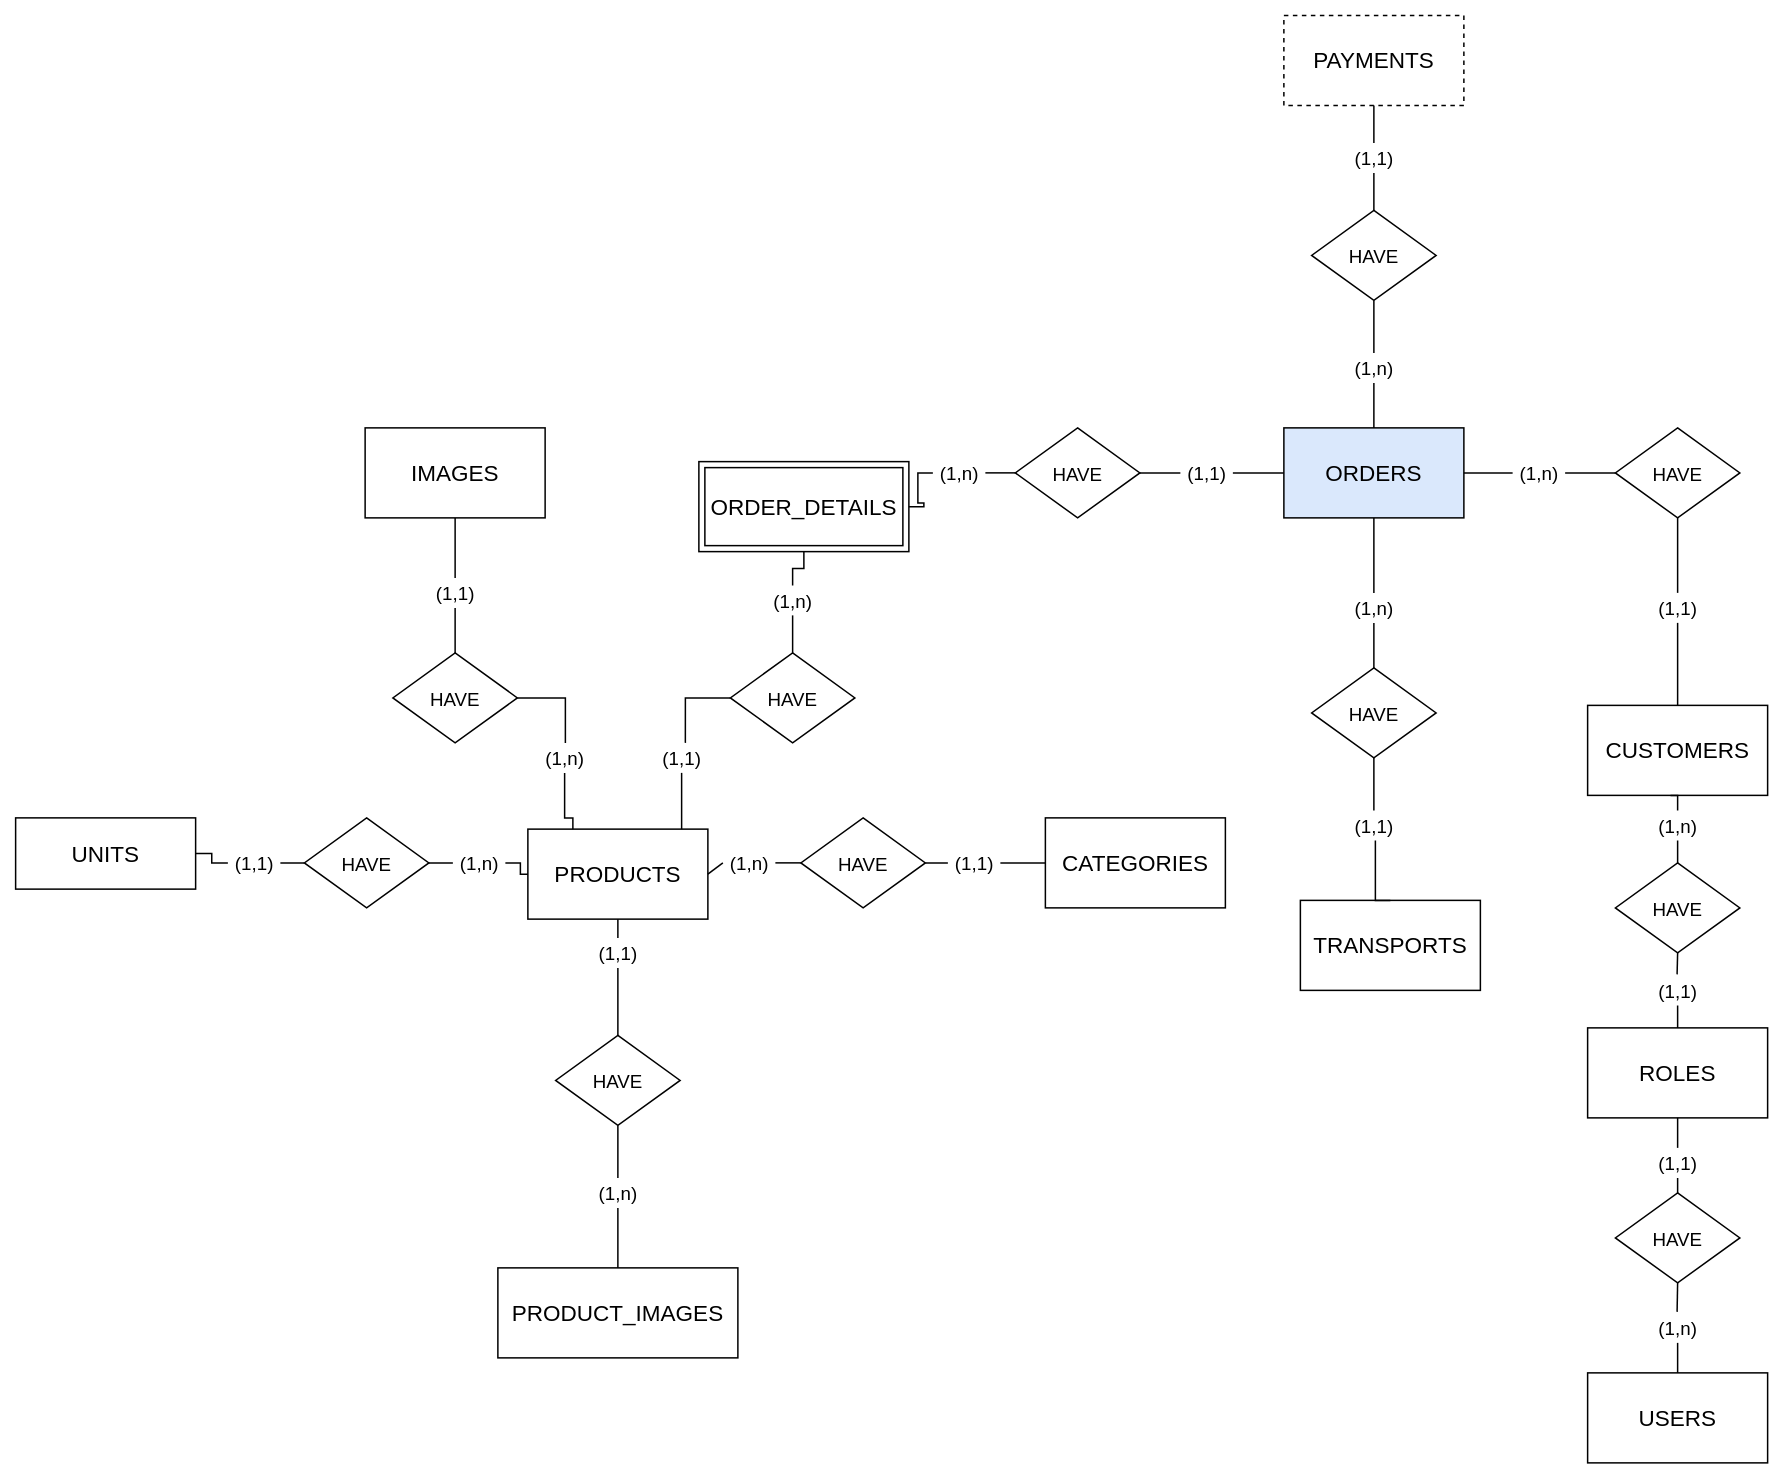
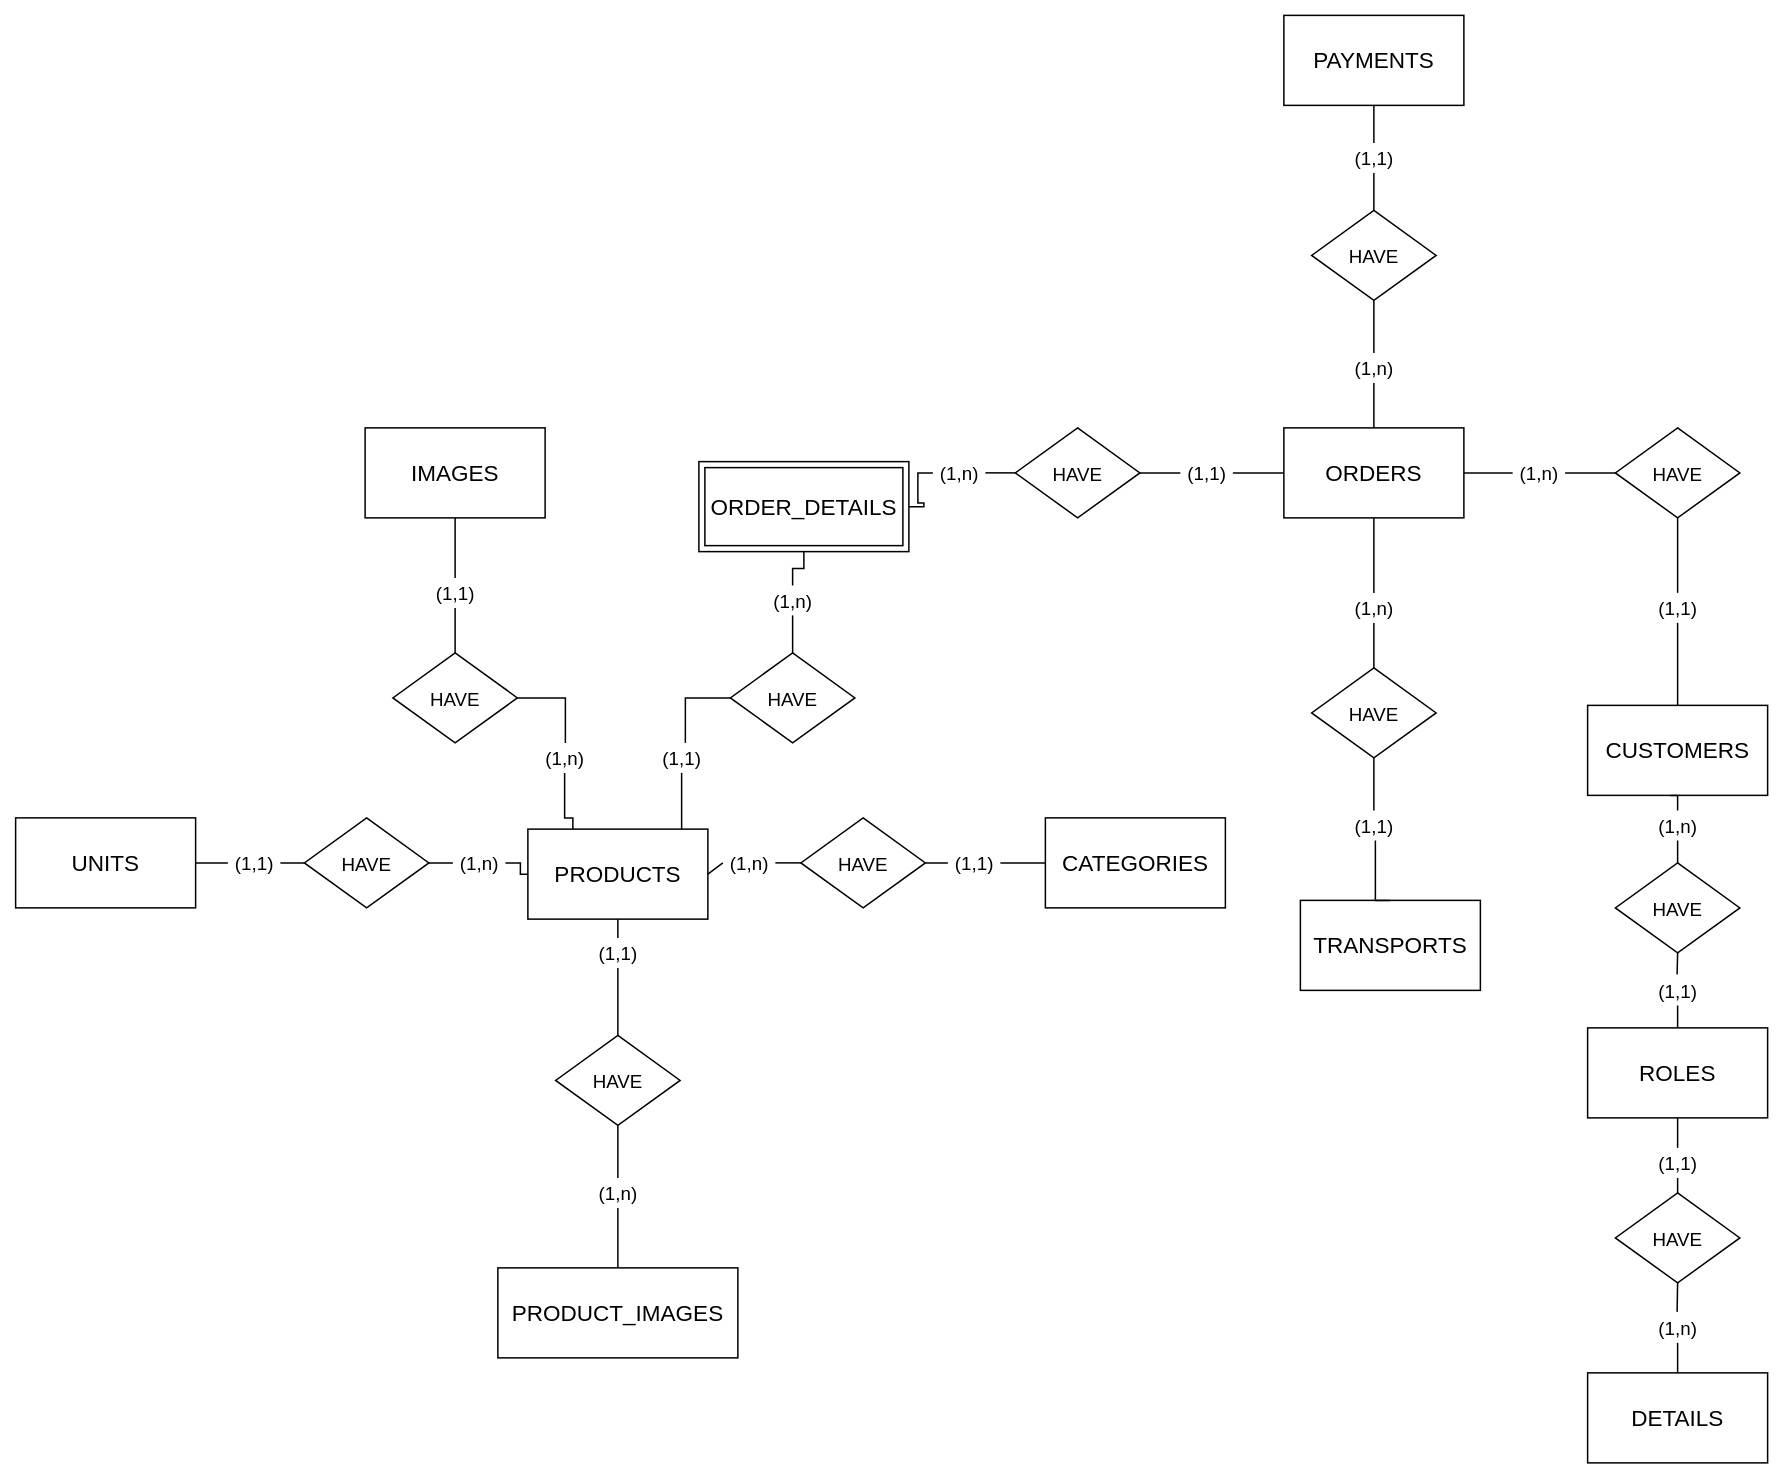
node "PAYMENTS": style dashed -> solid
node "ORDERS": fillcolor #dae8fc -> #ffffff
node "UNITS": size 180x71 -> 180x90
node "USERS": label "USERS" -> "DETAILS"
